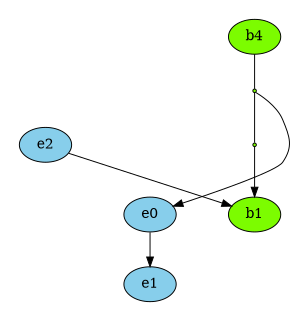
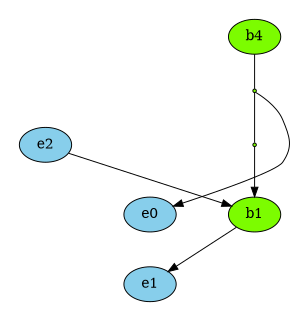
edge "e0" -> "e1": now "b1" -> "e1"
